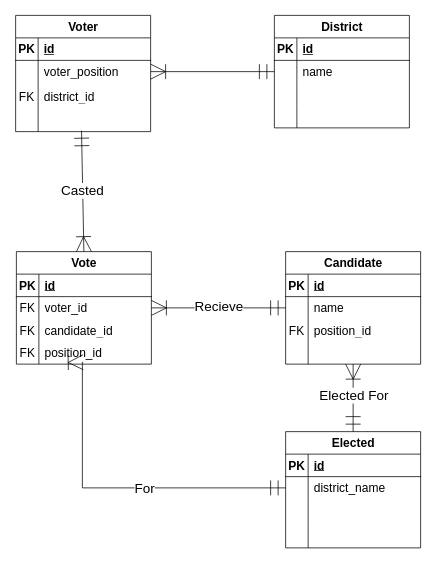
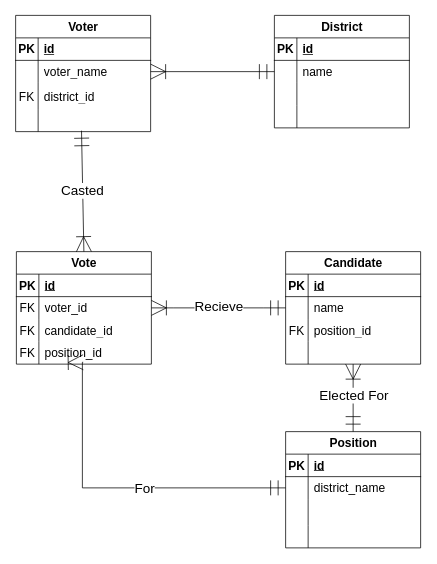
node "voter_position": label "voter_position" -> "voter_name"
node "Elected": label "Elected" -> "Position"
